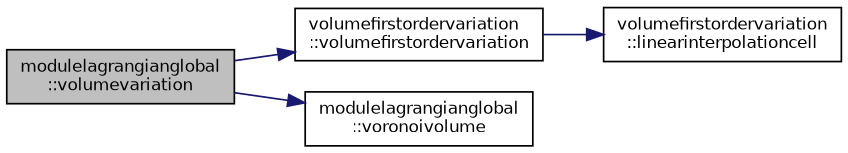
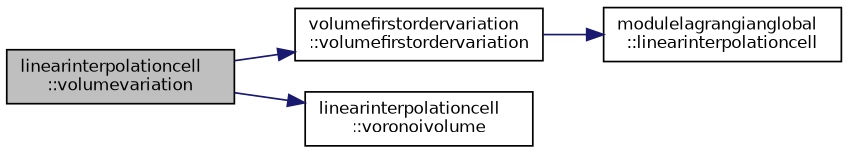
node "volumefirstordervariation ::linearinterpolationcell": label "volumefirstordervariation ::linearinterpolationcell" -> "modulelagrangianglobal ::linearinterpolationcell"
node "modulelagrangianglobal ::volumevariation": label "modulelagrangianglobal ::volumevariation" -> "linearinterpolationcell ::volumevariation"
node "modulelagrangianglobal ::voronoivolume": label "modulelagrangianglobal ::voronoivolume" -> "linearinterpolationcell ::voronoivolume"
